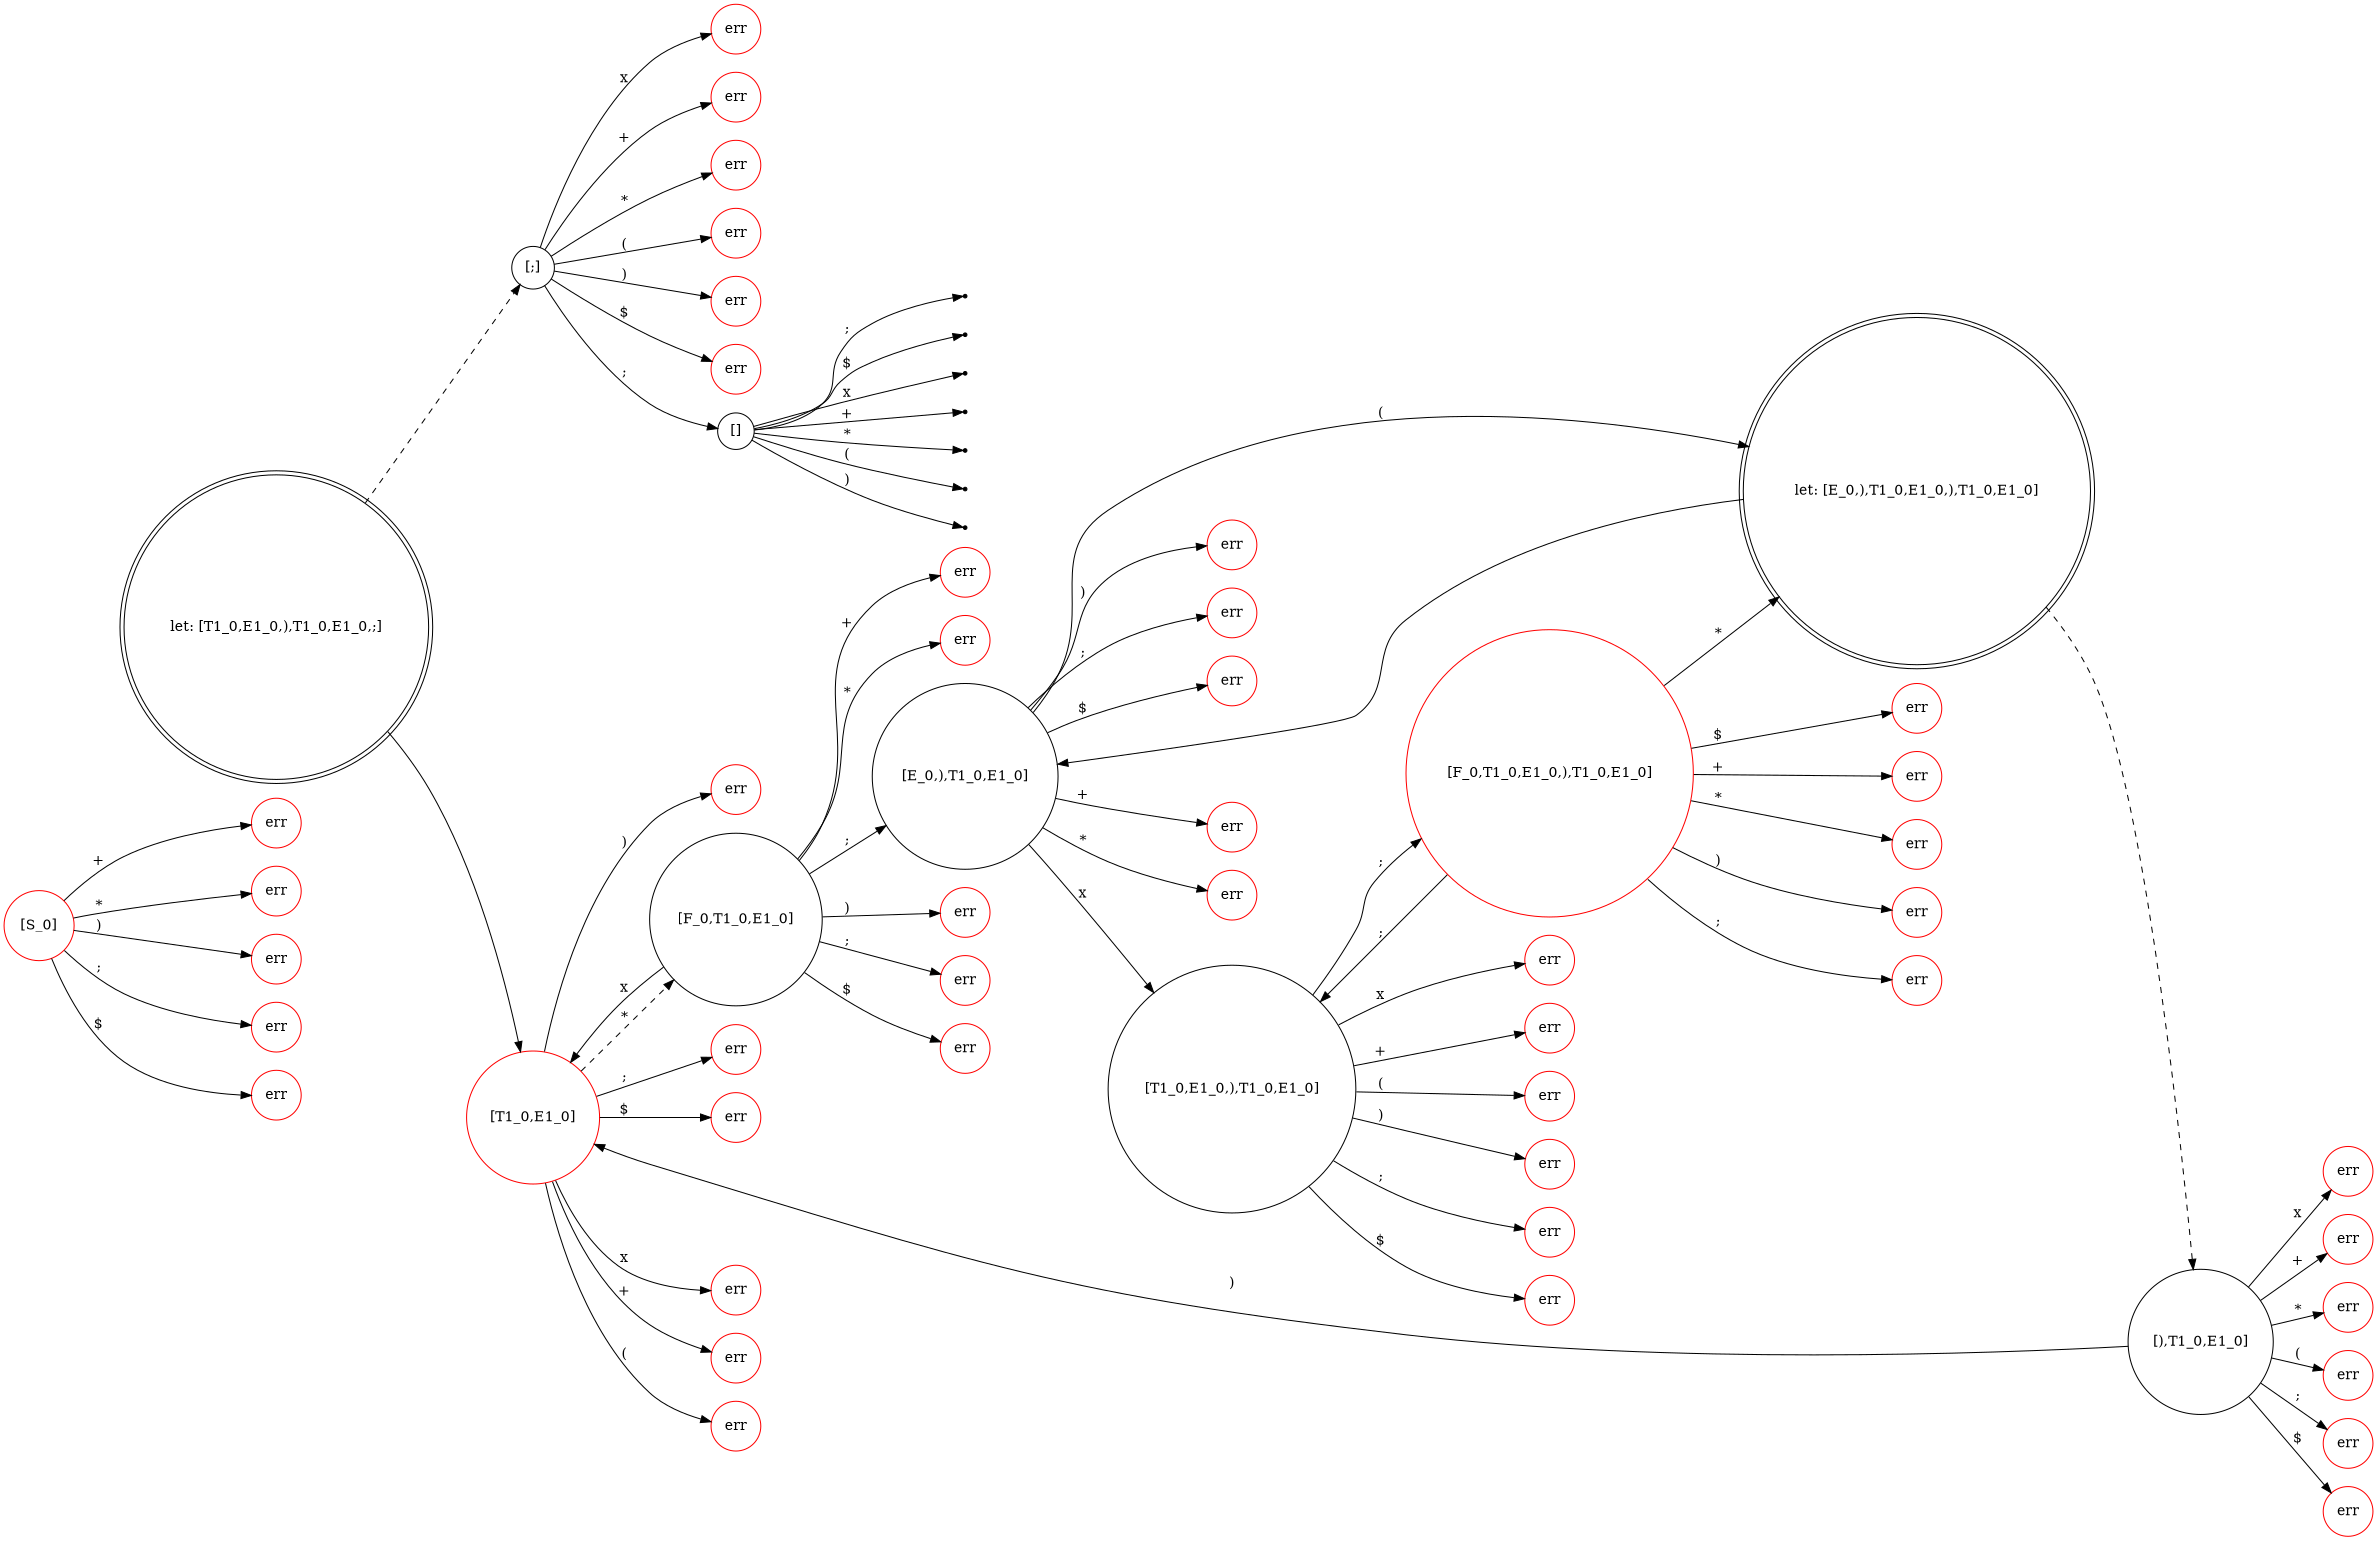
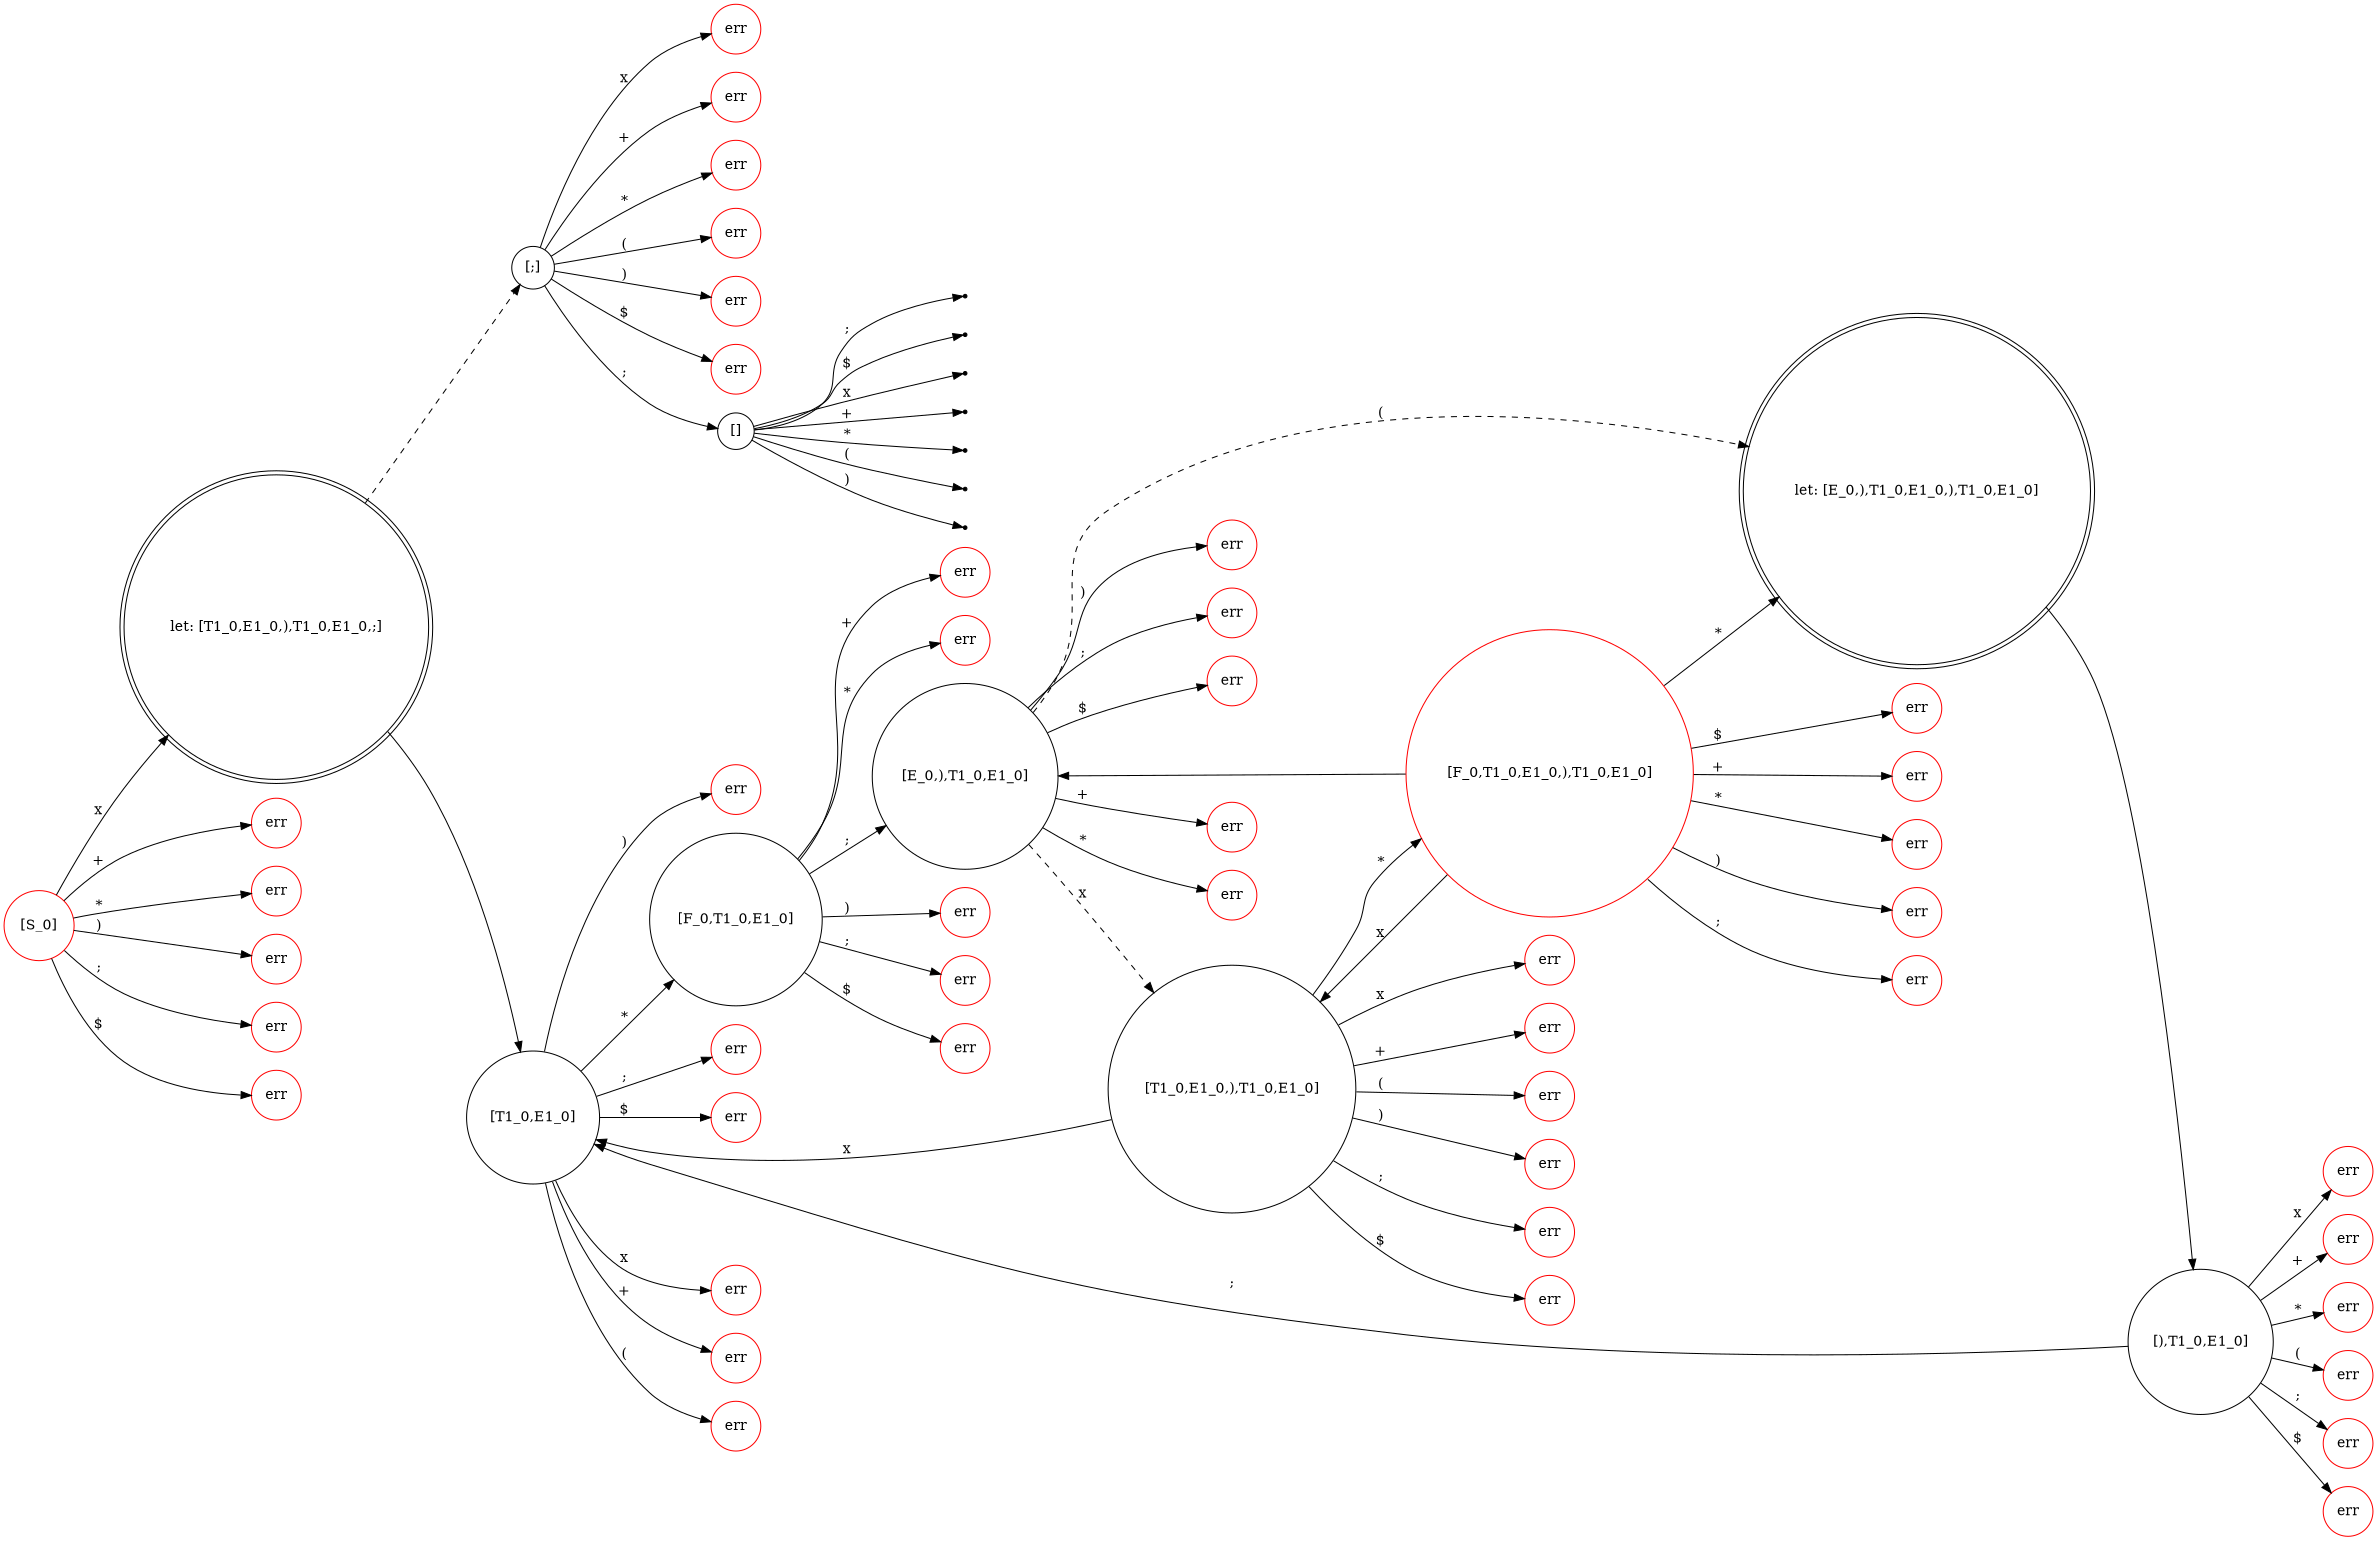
edge "[E_0,),T1_0,E1_0]" -> "let: [E_0,),T1_0,E1_0,),T1_0,E1_0]": style solid -> dashed
edge "let: [E_0,),T1_0,E1_0,),T1_0,E1_0]" -> "[E_0,),T1_0,E1_0]": now "[F_0,T1_0,E1_0,),T1_0,E1_0]" -> "[E_0,),T1_0,E1_0]"
edge "[S_0]" -> "let: [T1_0,E1_0,),T1_0,E1_0,;]": added, label "x"
edge "[T1_0,E1_0,),T1_0,E1_0]" -> "[F_0,T1_0,E1_0,),T1_0,E1_0]": label ";" -> "*"
edge "[E_0,),T1_0,E1_0]" -> "[T1_0,E1_0,),T1_0,E1_0]": style solid -> dashed
edge "let: [E_0,),T1_0,E1_0,),T1_0,E1_0]" -> "[),T1_0,E1_0]": style dashed -> solid
edge "[F_0,T1_0,E1_0,),T1_0,E1_0]" -> "[T1_0,E1_0,),T1_0,E1_0]": label ";" -> "x"
edge "[F_0,T1_0,E1_0]" -> "[T1_0,E1_0]": now "[T1_0,E1_0,),T1_0,E1_0]" -> "[T1_0,E1_0]"
edge "[T1_0,E1_0]" -> "[F_0,T1_0,E1_0]": style dashed -> solid
node "[T1_0,E1_0]": color red -> black
edge "[),T1_0,E1_0]" -> "[T1_0,E1_0]": label ")" -> ";"
